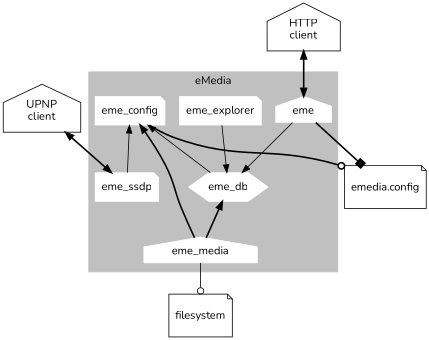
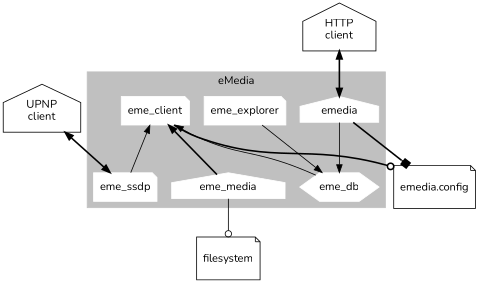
node "eme_config": label "eme_config" -> "eme_client"
node "eme": label "eme" -> "emedia"
edge "eme_media" -> "eme_db": removed
